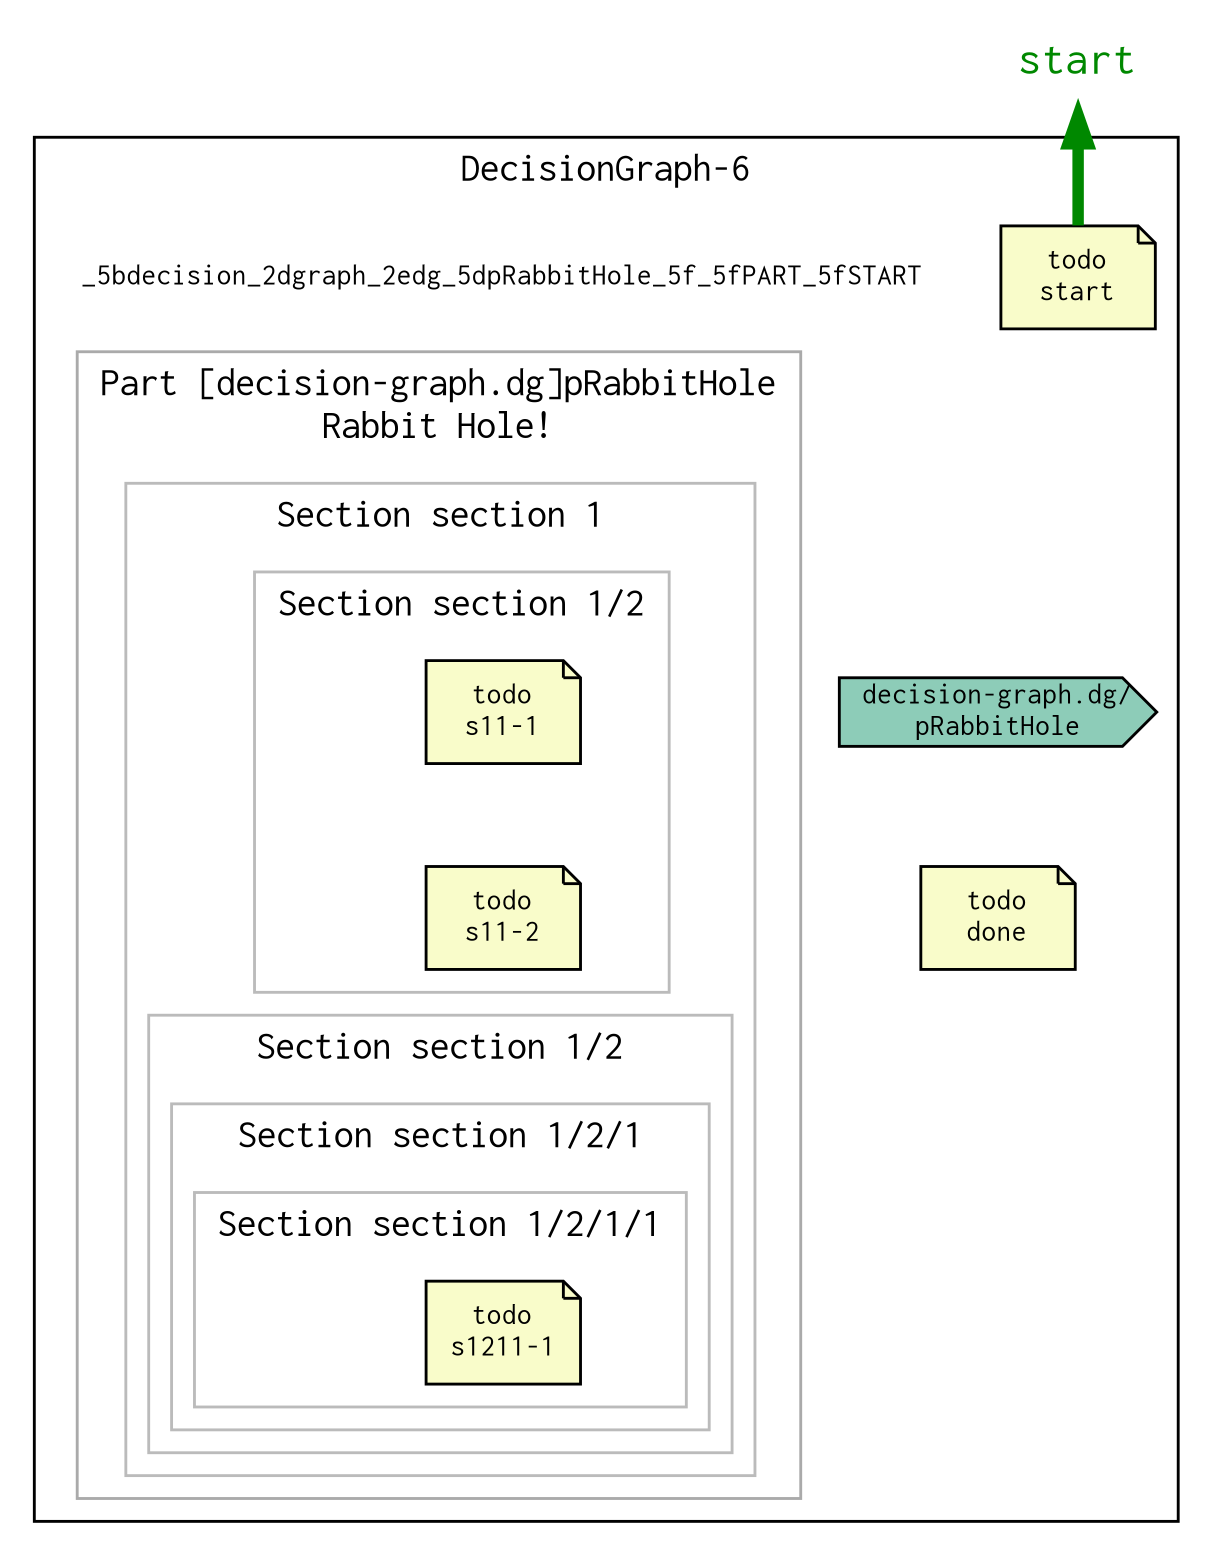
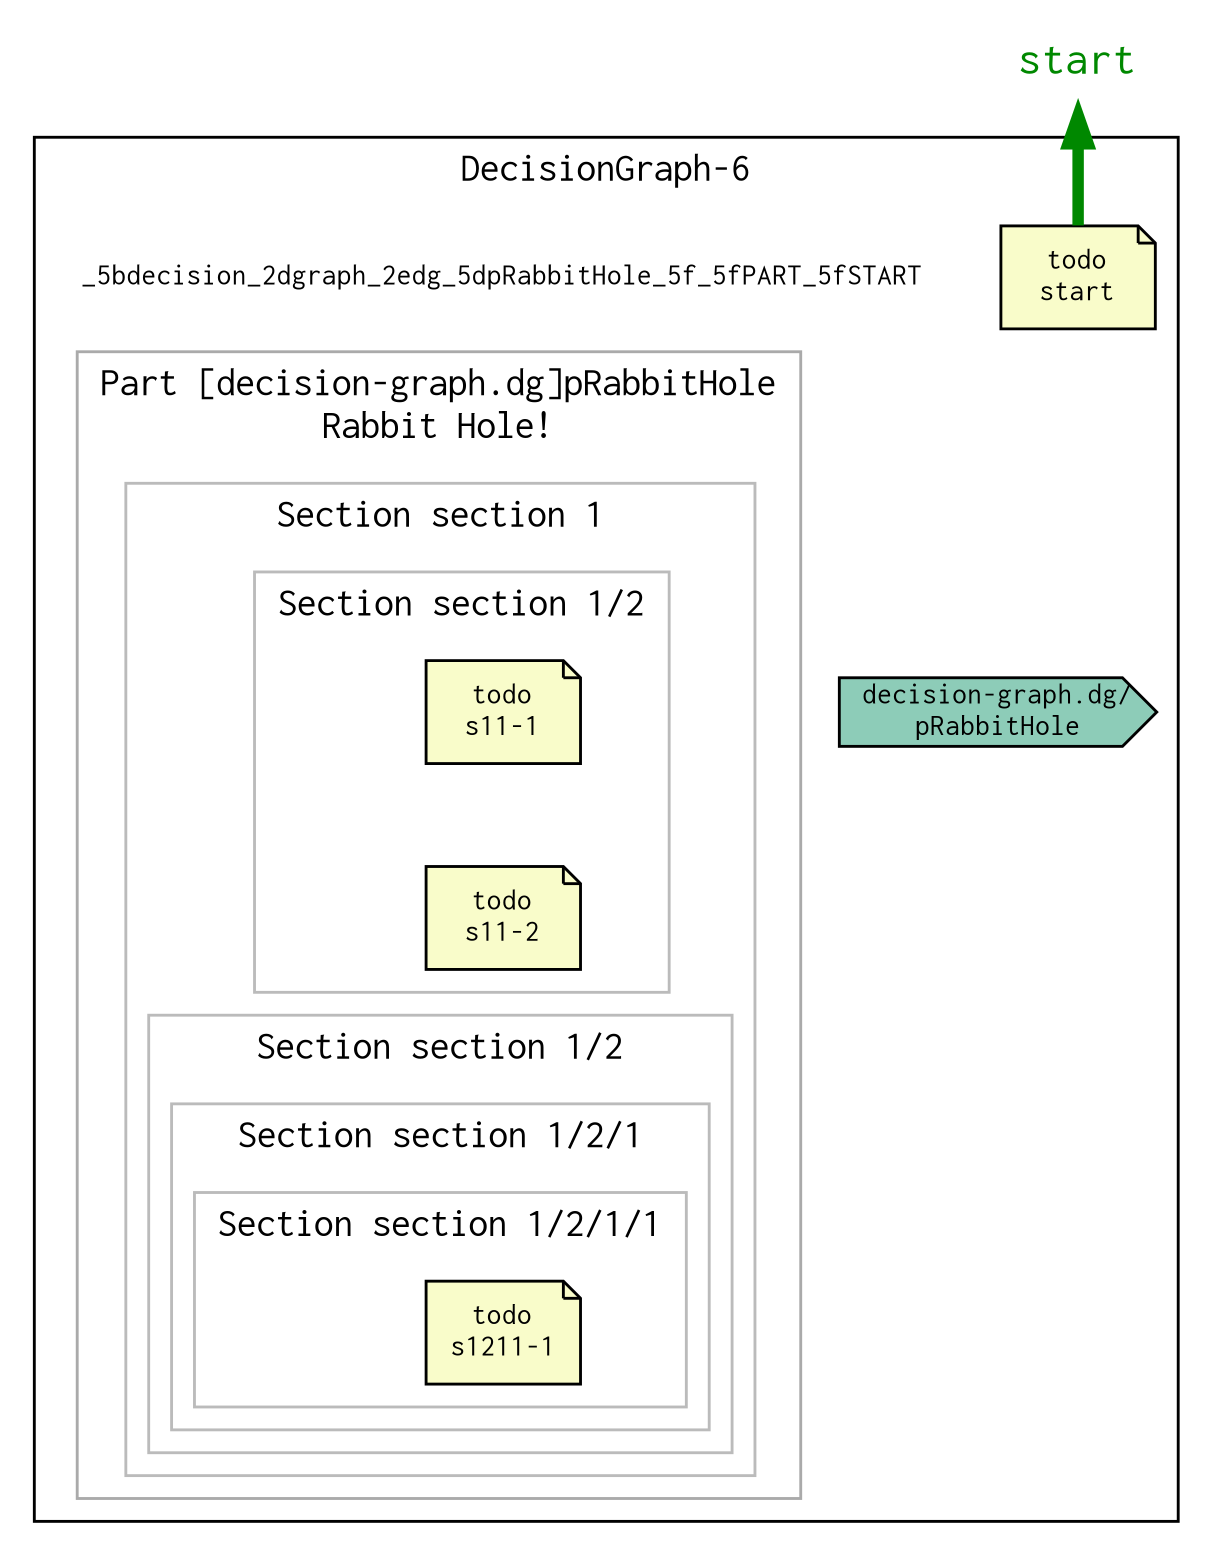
node "todo done": removed
